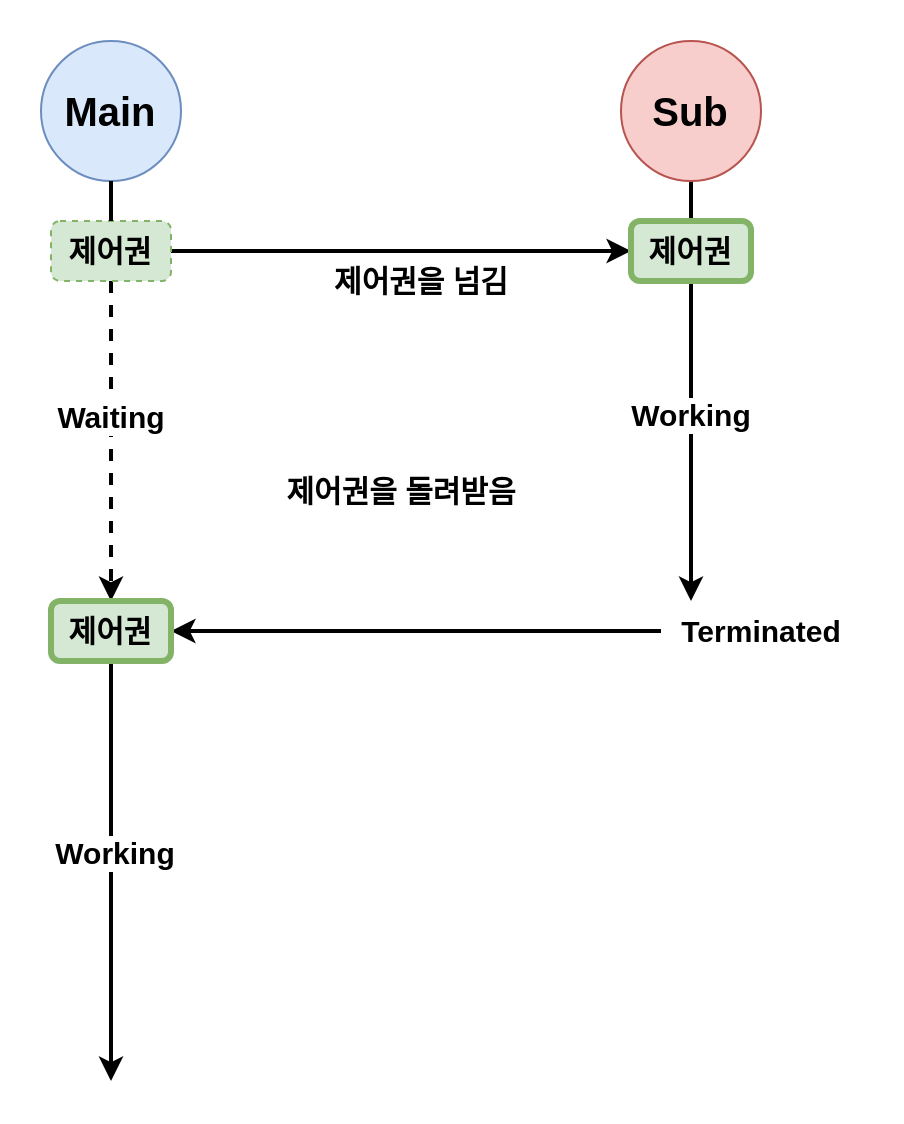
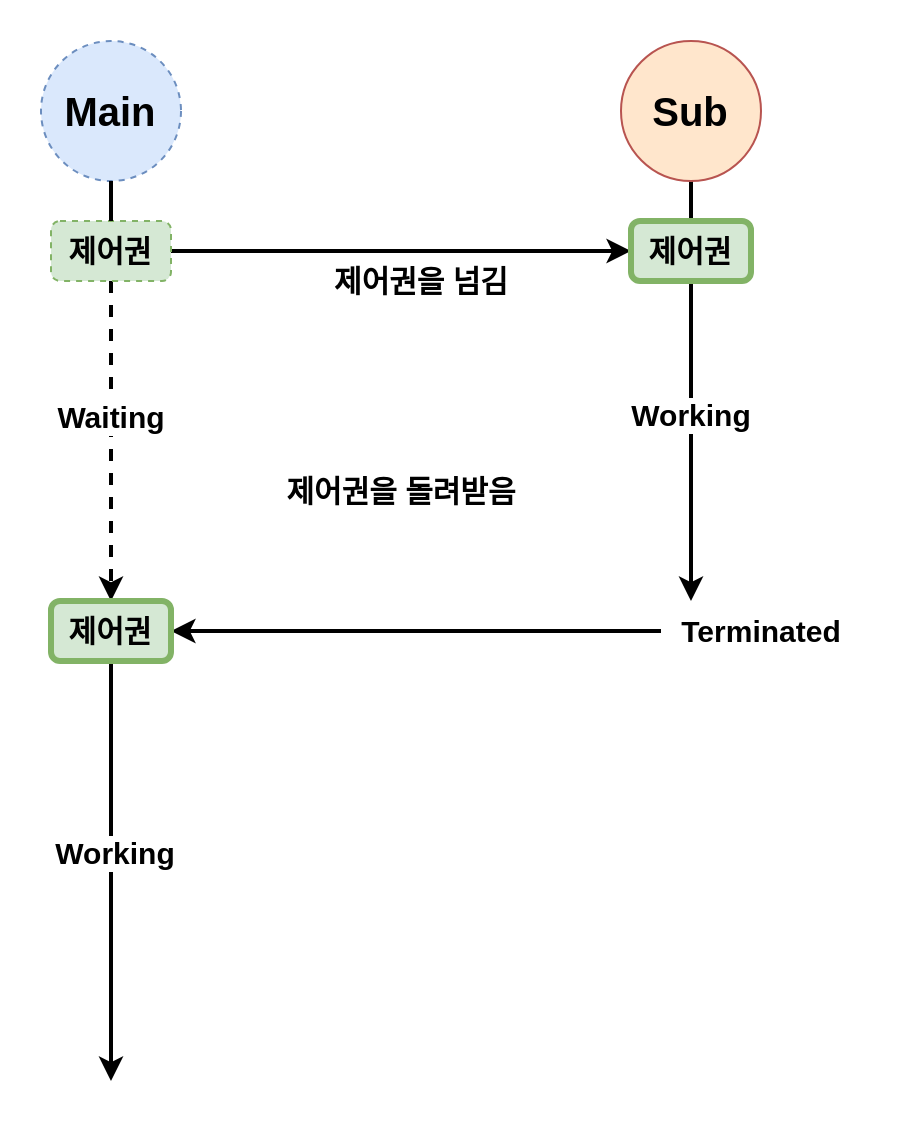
node "Main": style solid -> dashed
node "Sub": fillcolor #f8cecc -> #ffe6cc
